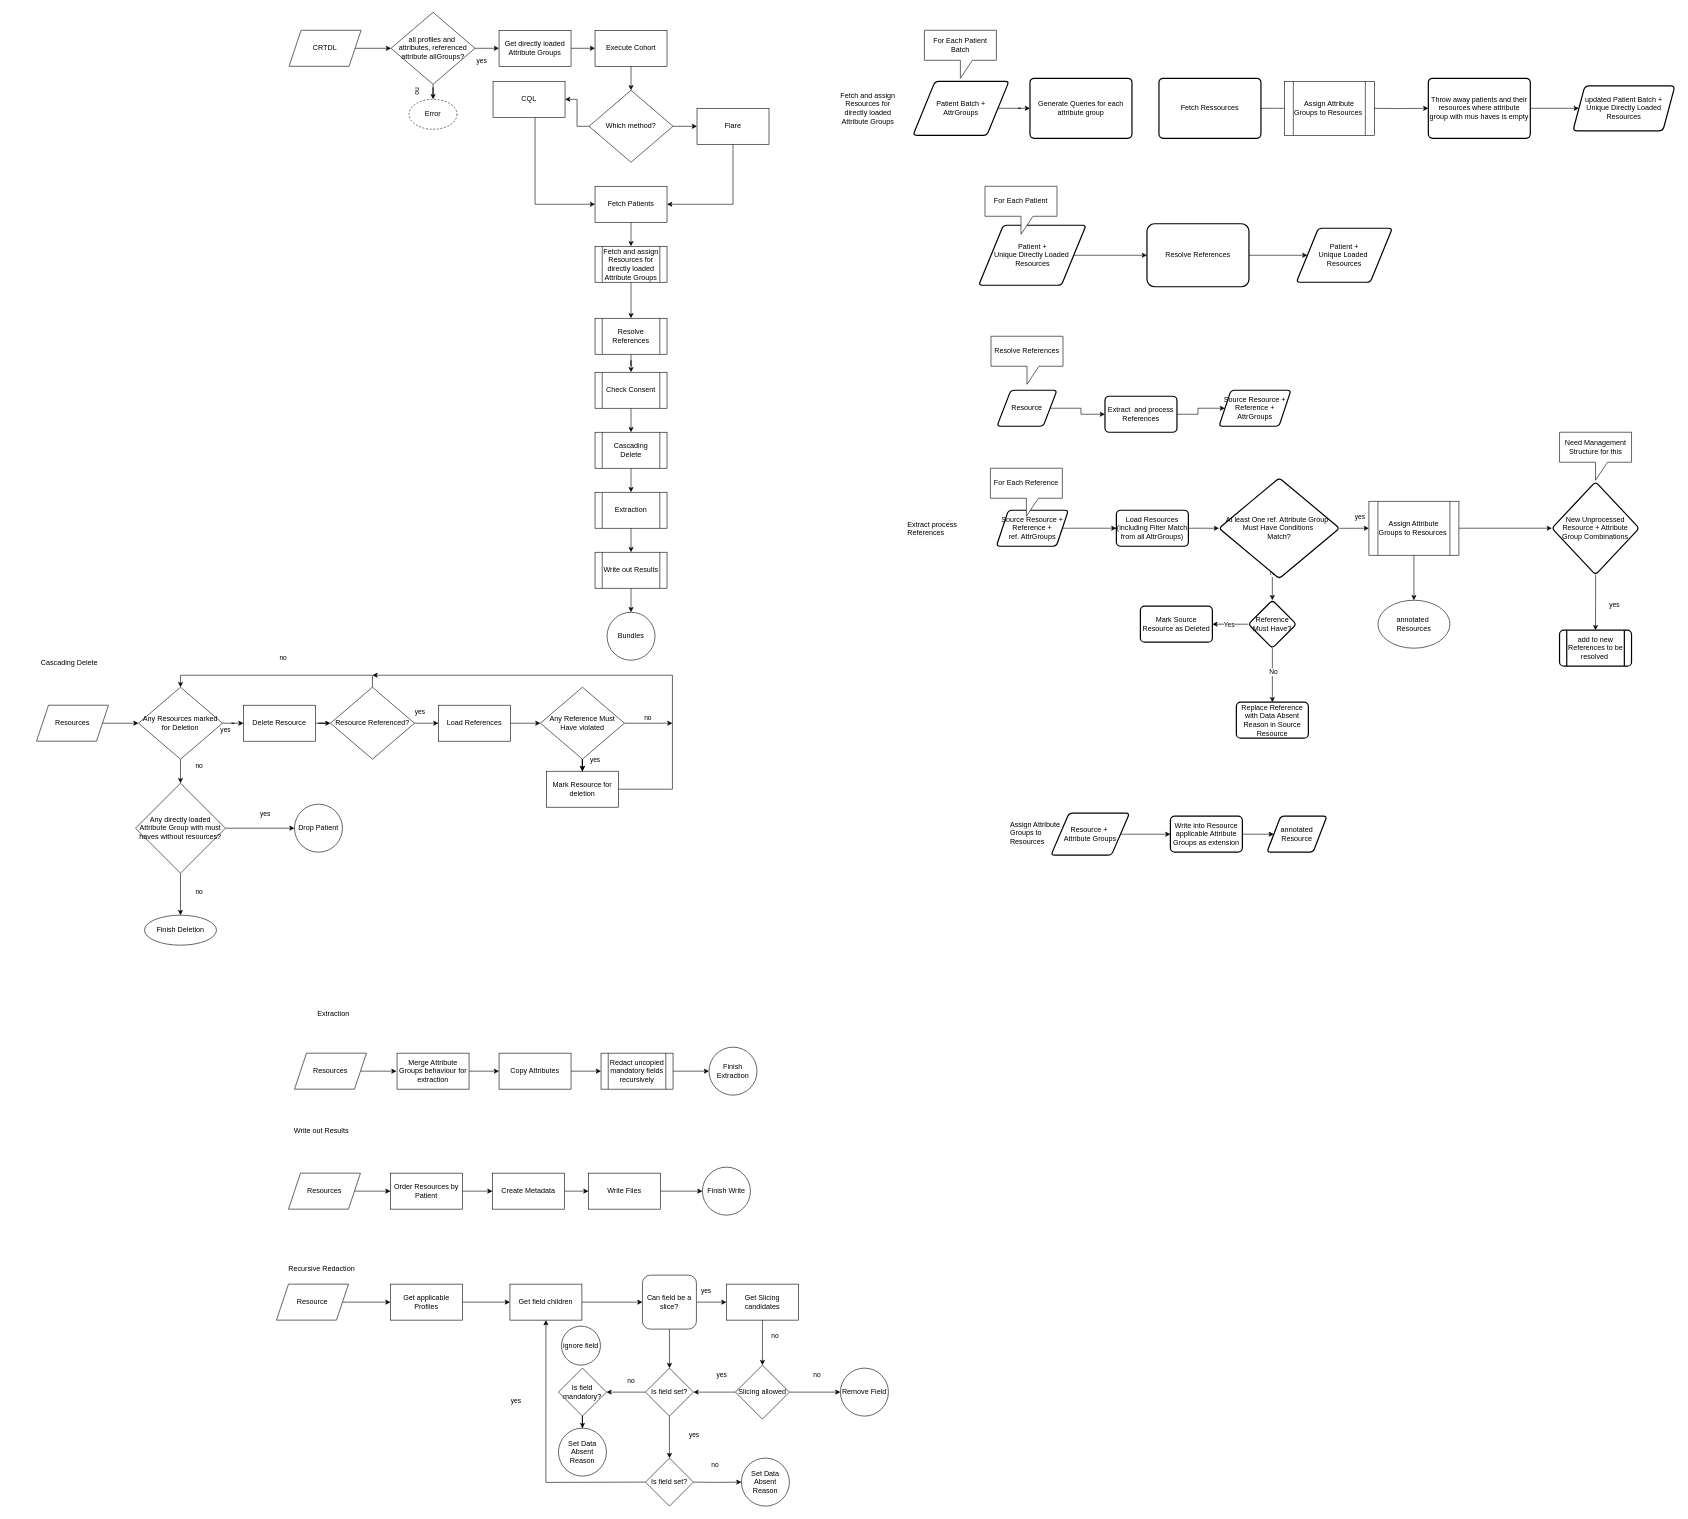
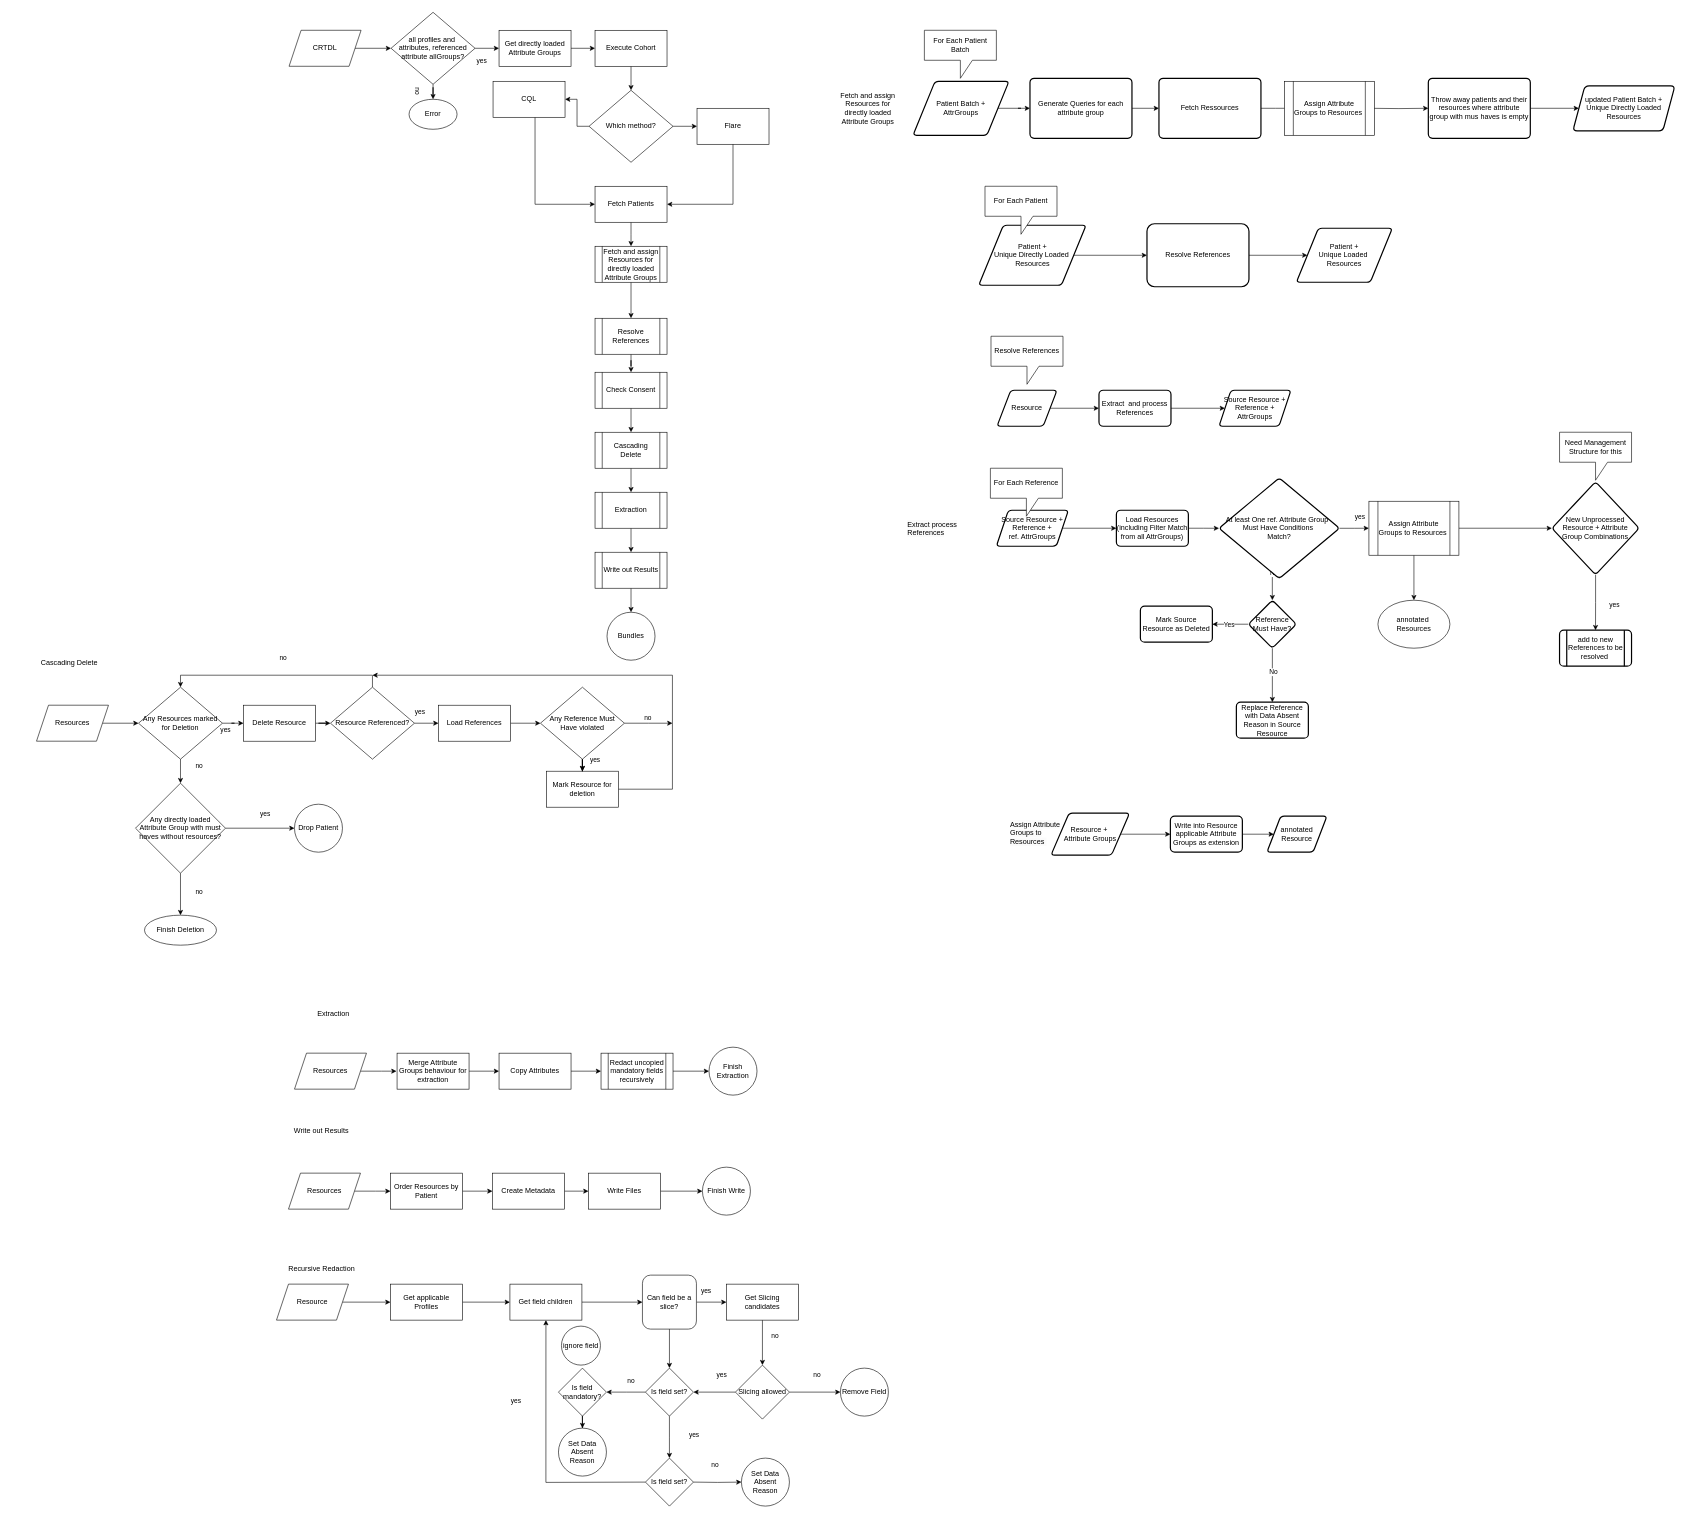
edge "Generate Queries for each attribute group" -> "Fetch Ressources": added
node "Error": style dashed -> solid
node "Extract and process References": moved (1141, 414) -> (1135, 408)
